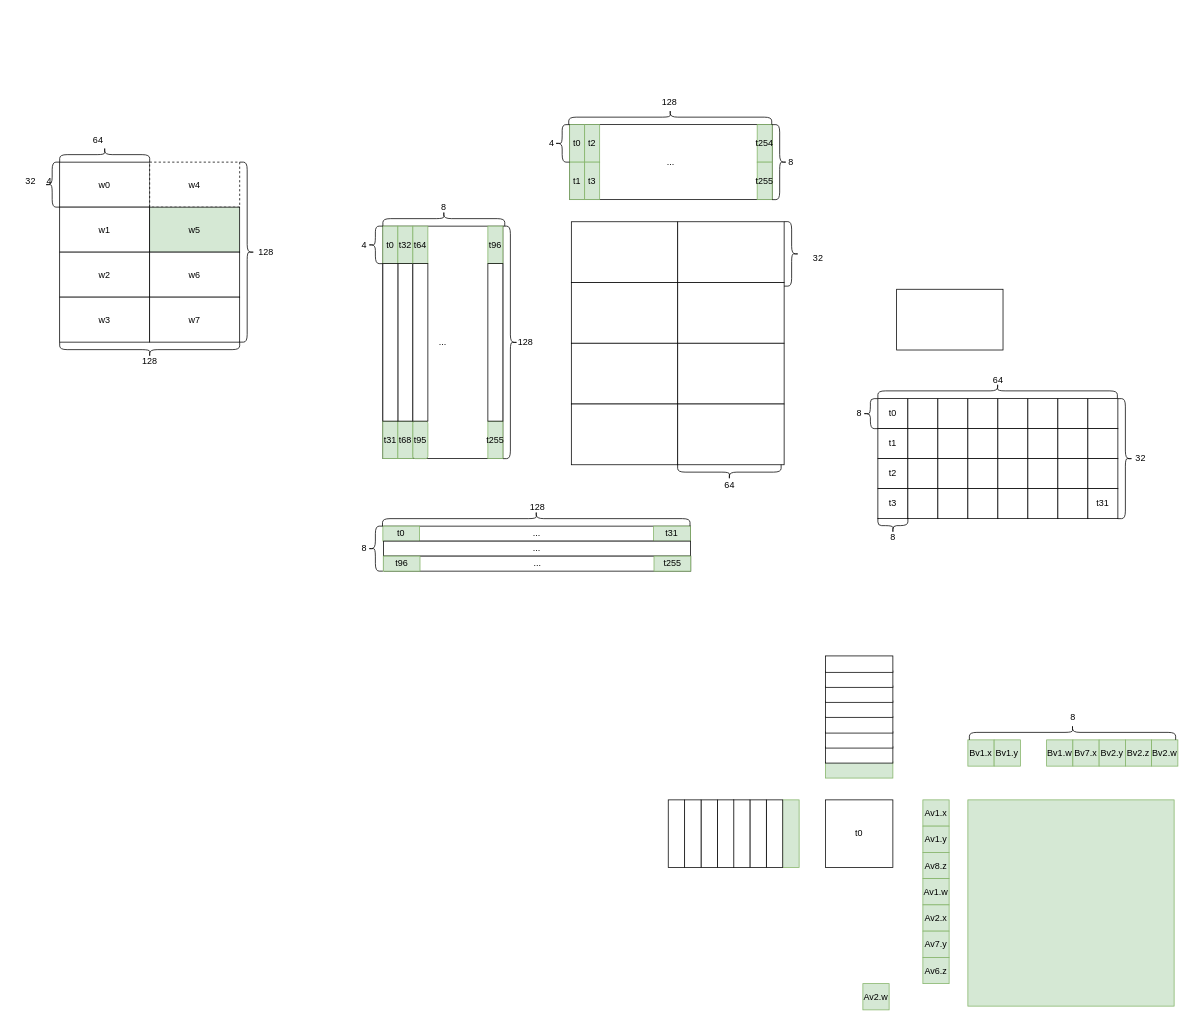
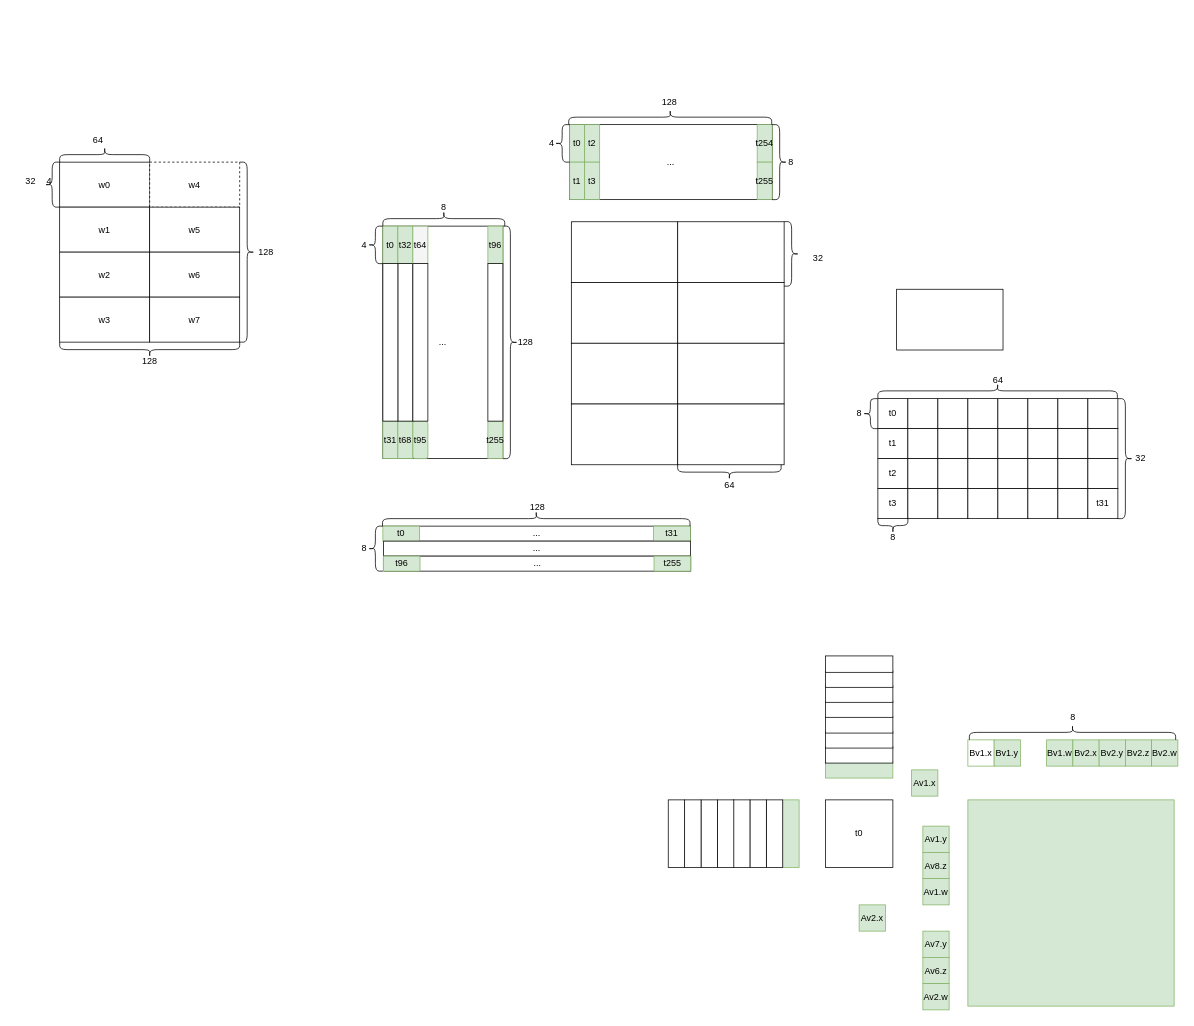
node "w5": fillcolor #d5e8d4 -> #ffffff
node "t64": fillcolor #d5e8d4 -> #f5f5f5
node "Bv1.x": fillcolor #d5e8d4 -> #ffffff
node "Bv7.x": label "Bv7.x" -> "Bv2.x"
node "Av1.x": moved (936, 813) -> (925, 783)
node "Av2.x": moved (936, 918) -> (872, 918)
node "Av2.w": moved (876, 997) -> (936, 997)
